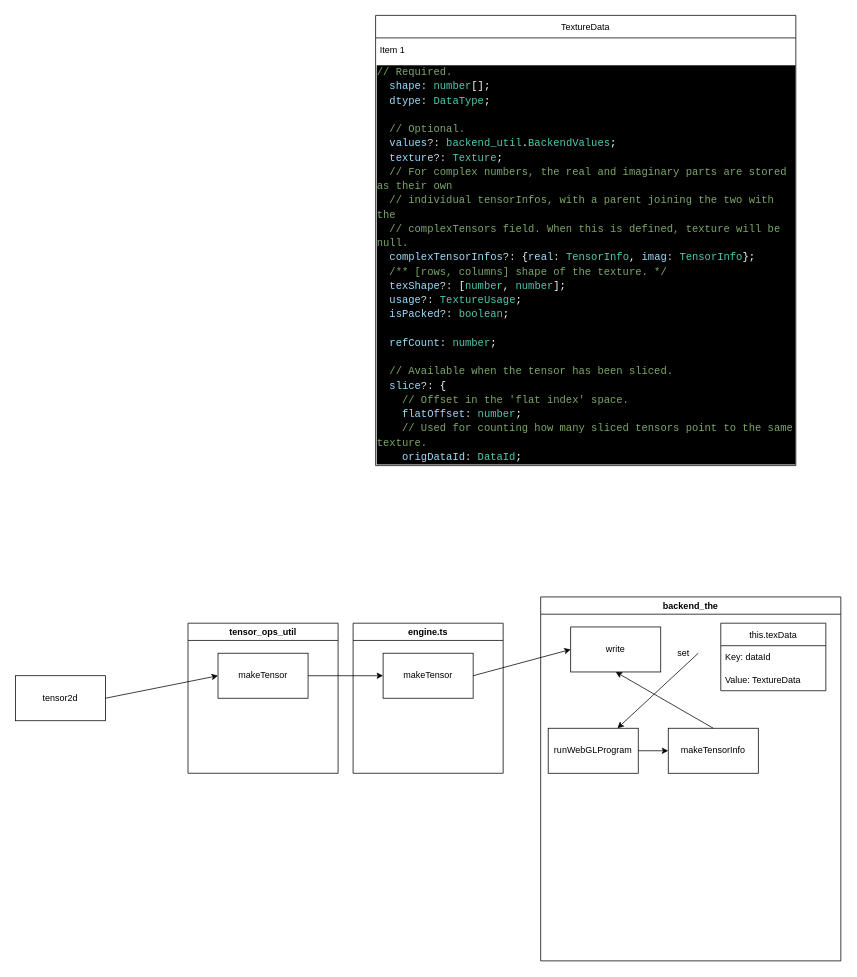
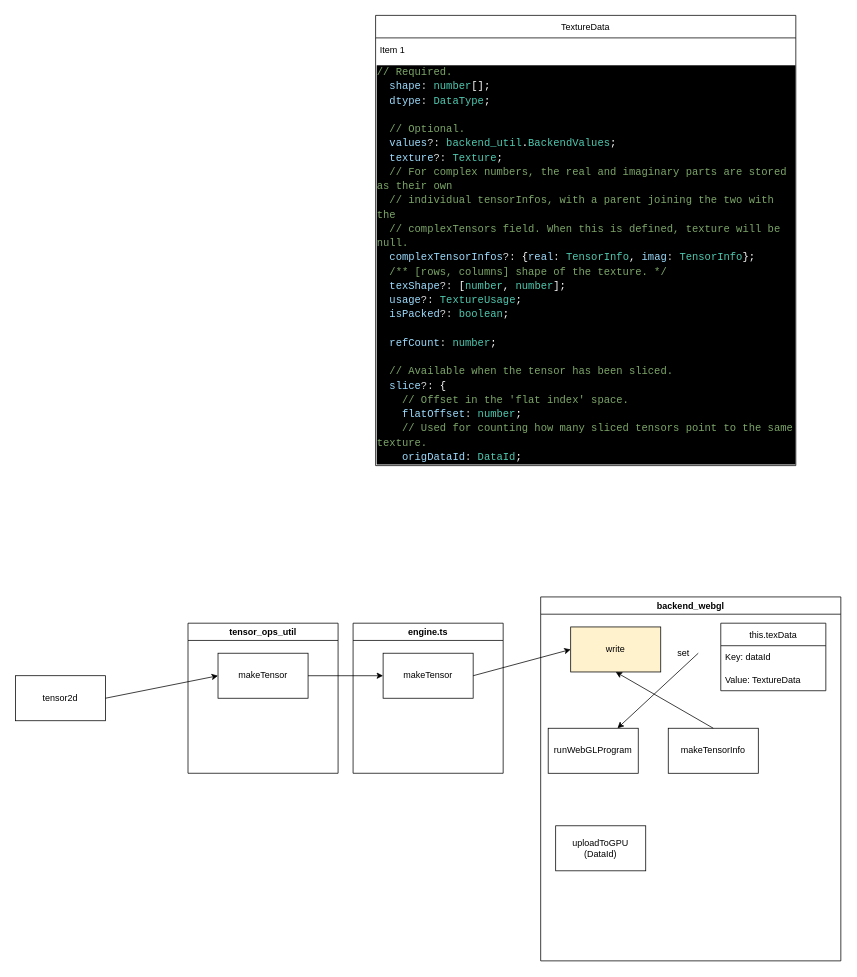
node "backend_the": label "backend_the" -> "backend_webgl"
node "write": fillcolor #ffffff -> #fff2cc
edge "runWebGLProgram" -> "makeTensorInfo": removed
node "uploadToGPU (DataId)": added
